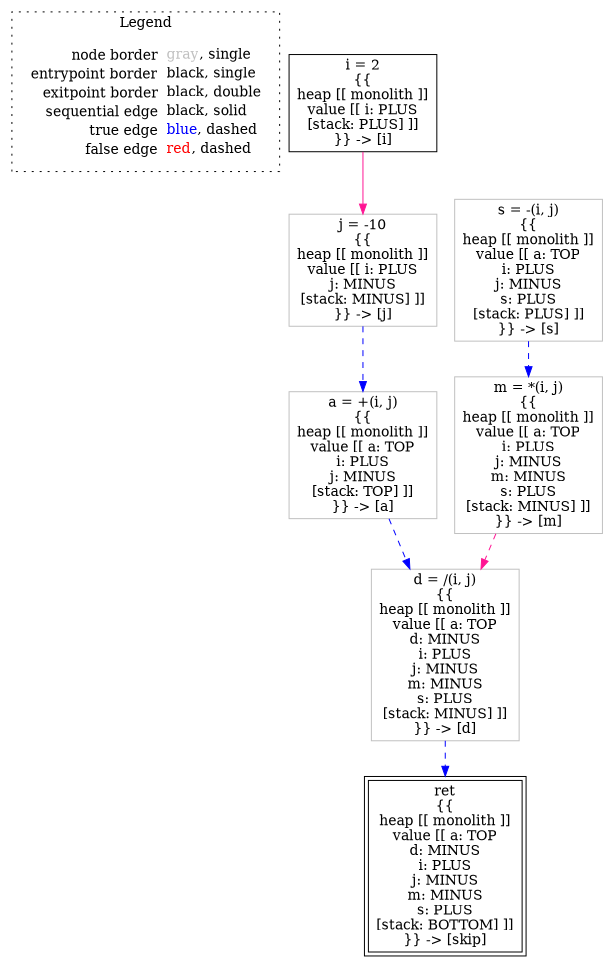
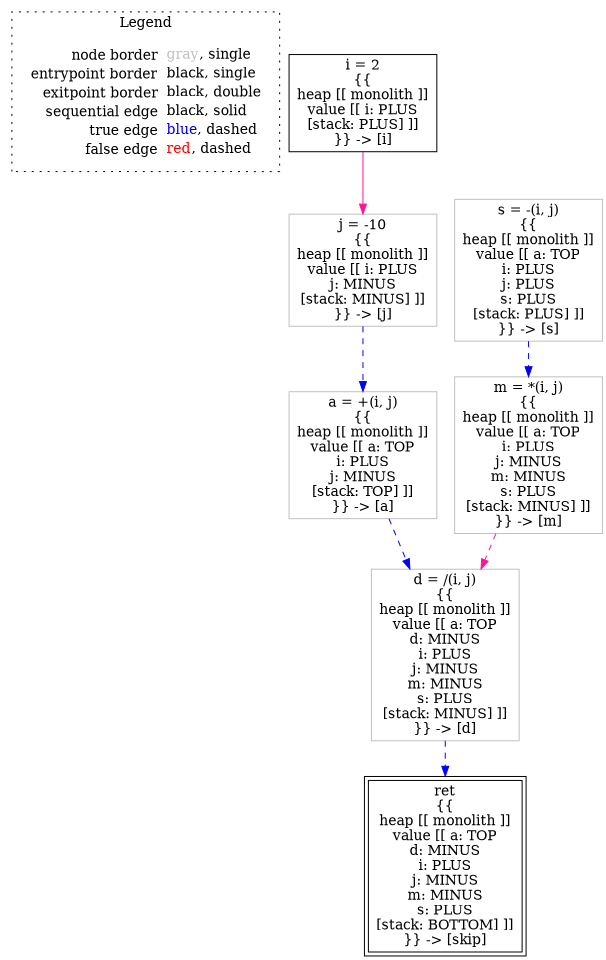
node "s = -(i, j)": text "j: MINUS" -> "j: PLUS"
